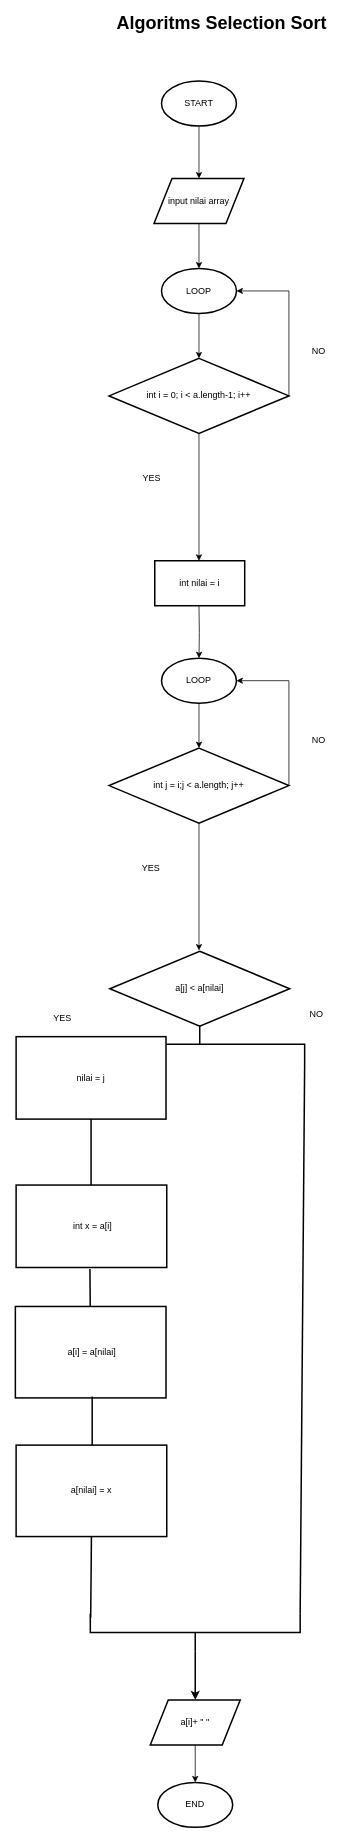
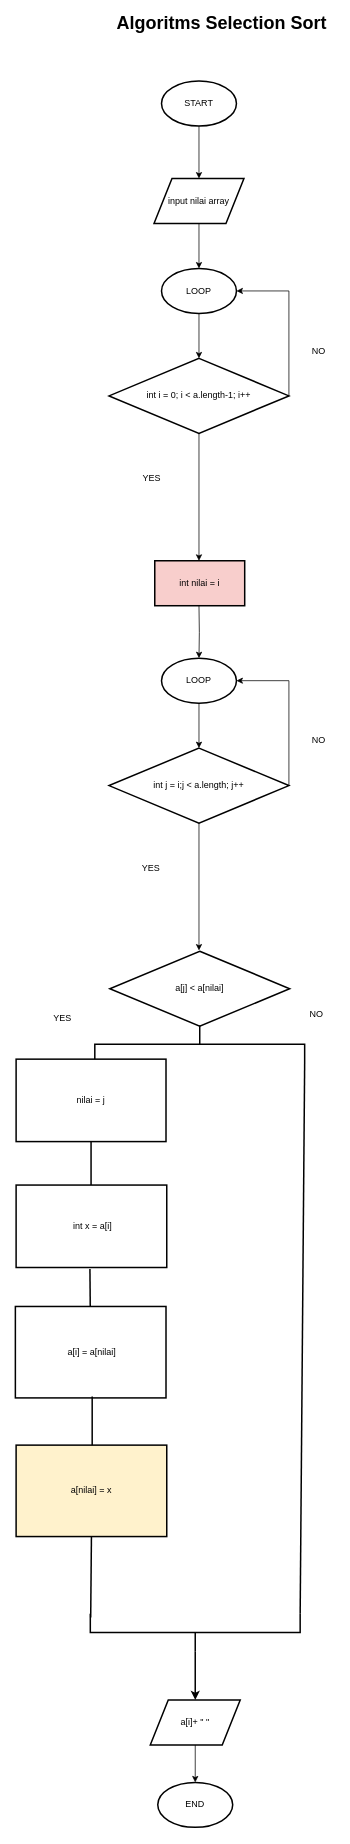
node "int nilai = i": fillcolor #ffffff -> #f8cecc
node "nilai = j": moved (91, 1078) -> (91, 1101)
node "a[nilai] = x": fillcolor #ffffff -> #fff2cc
